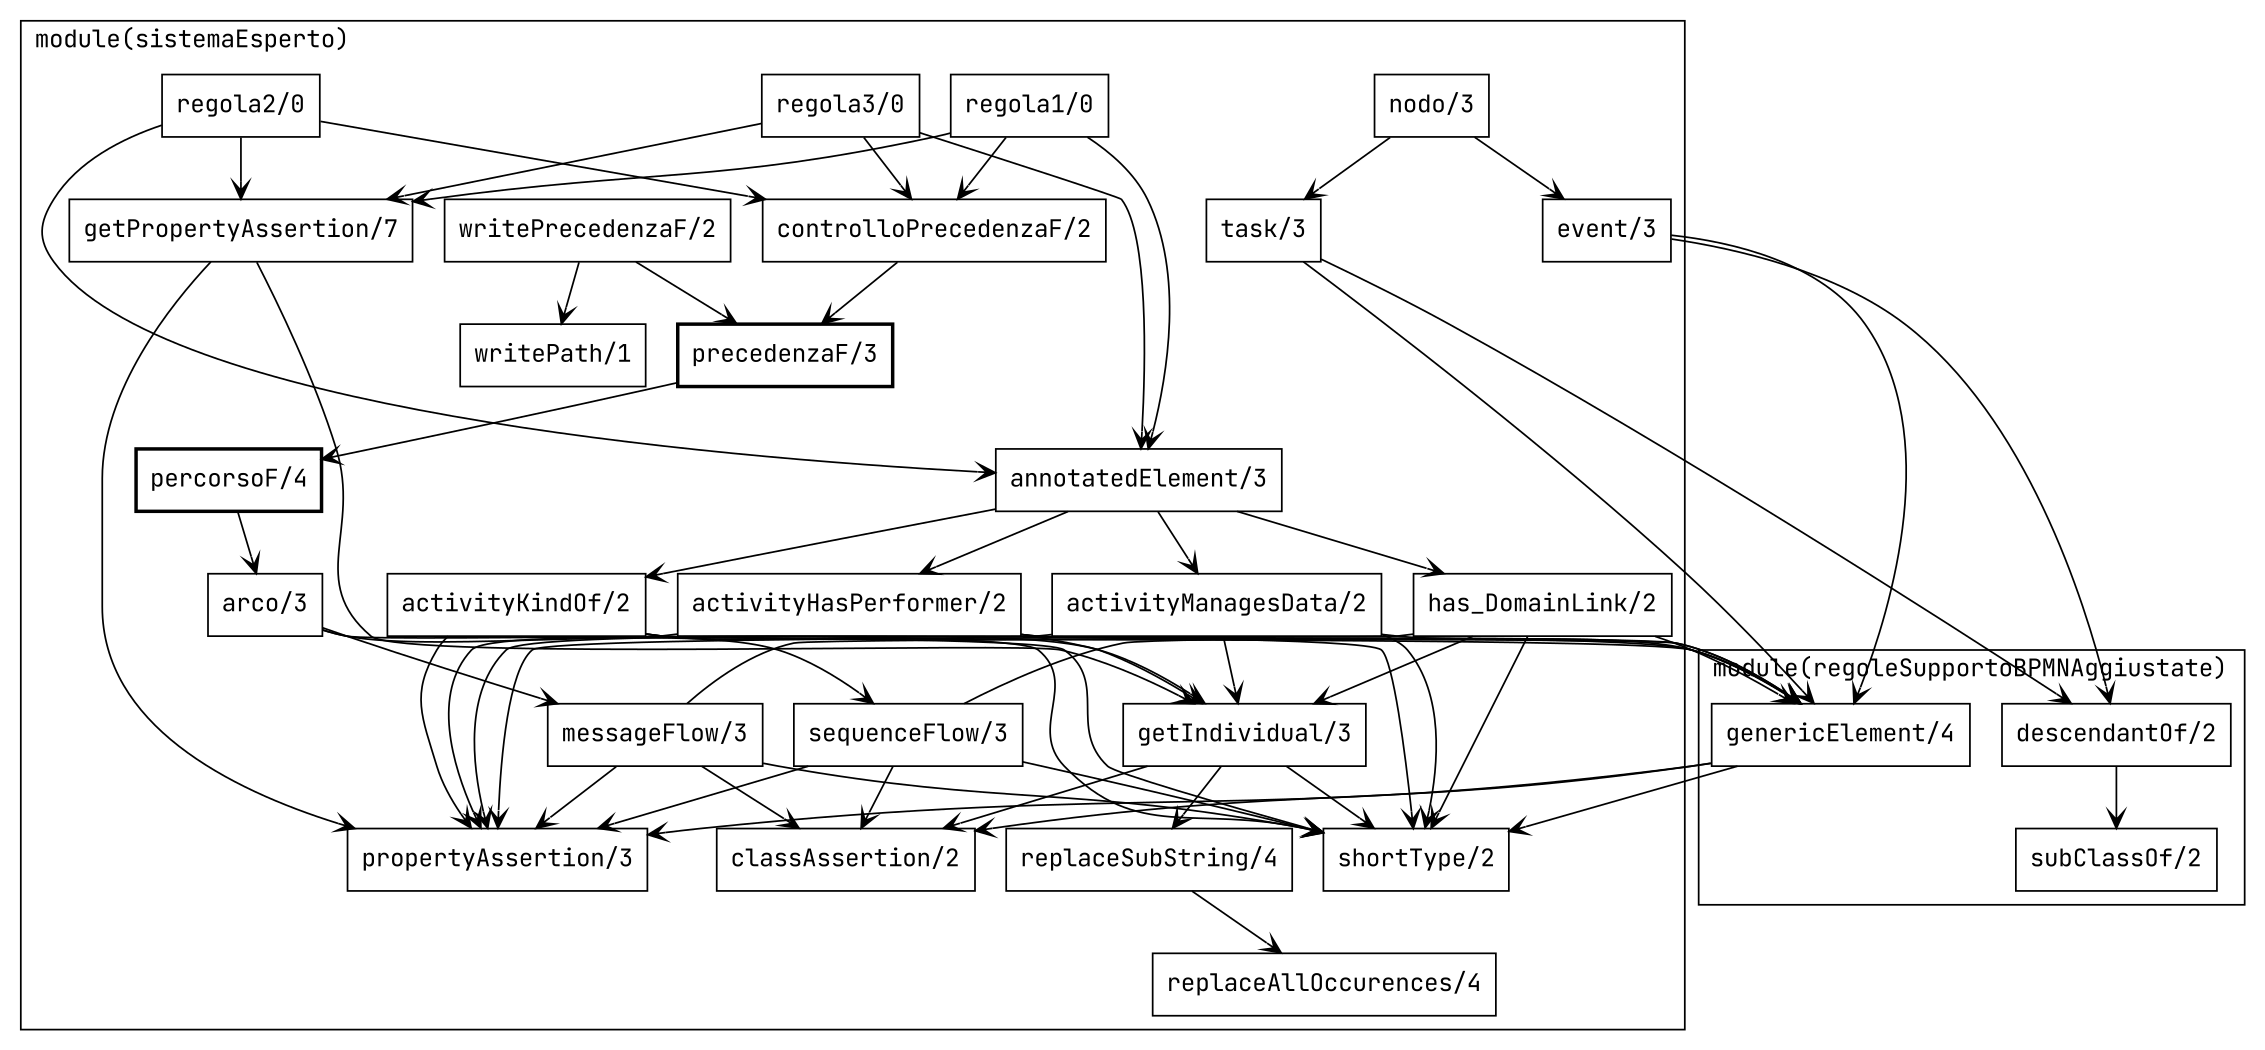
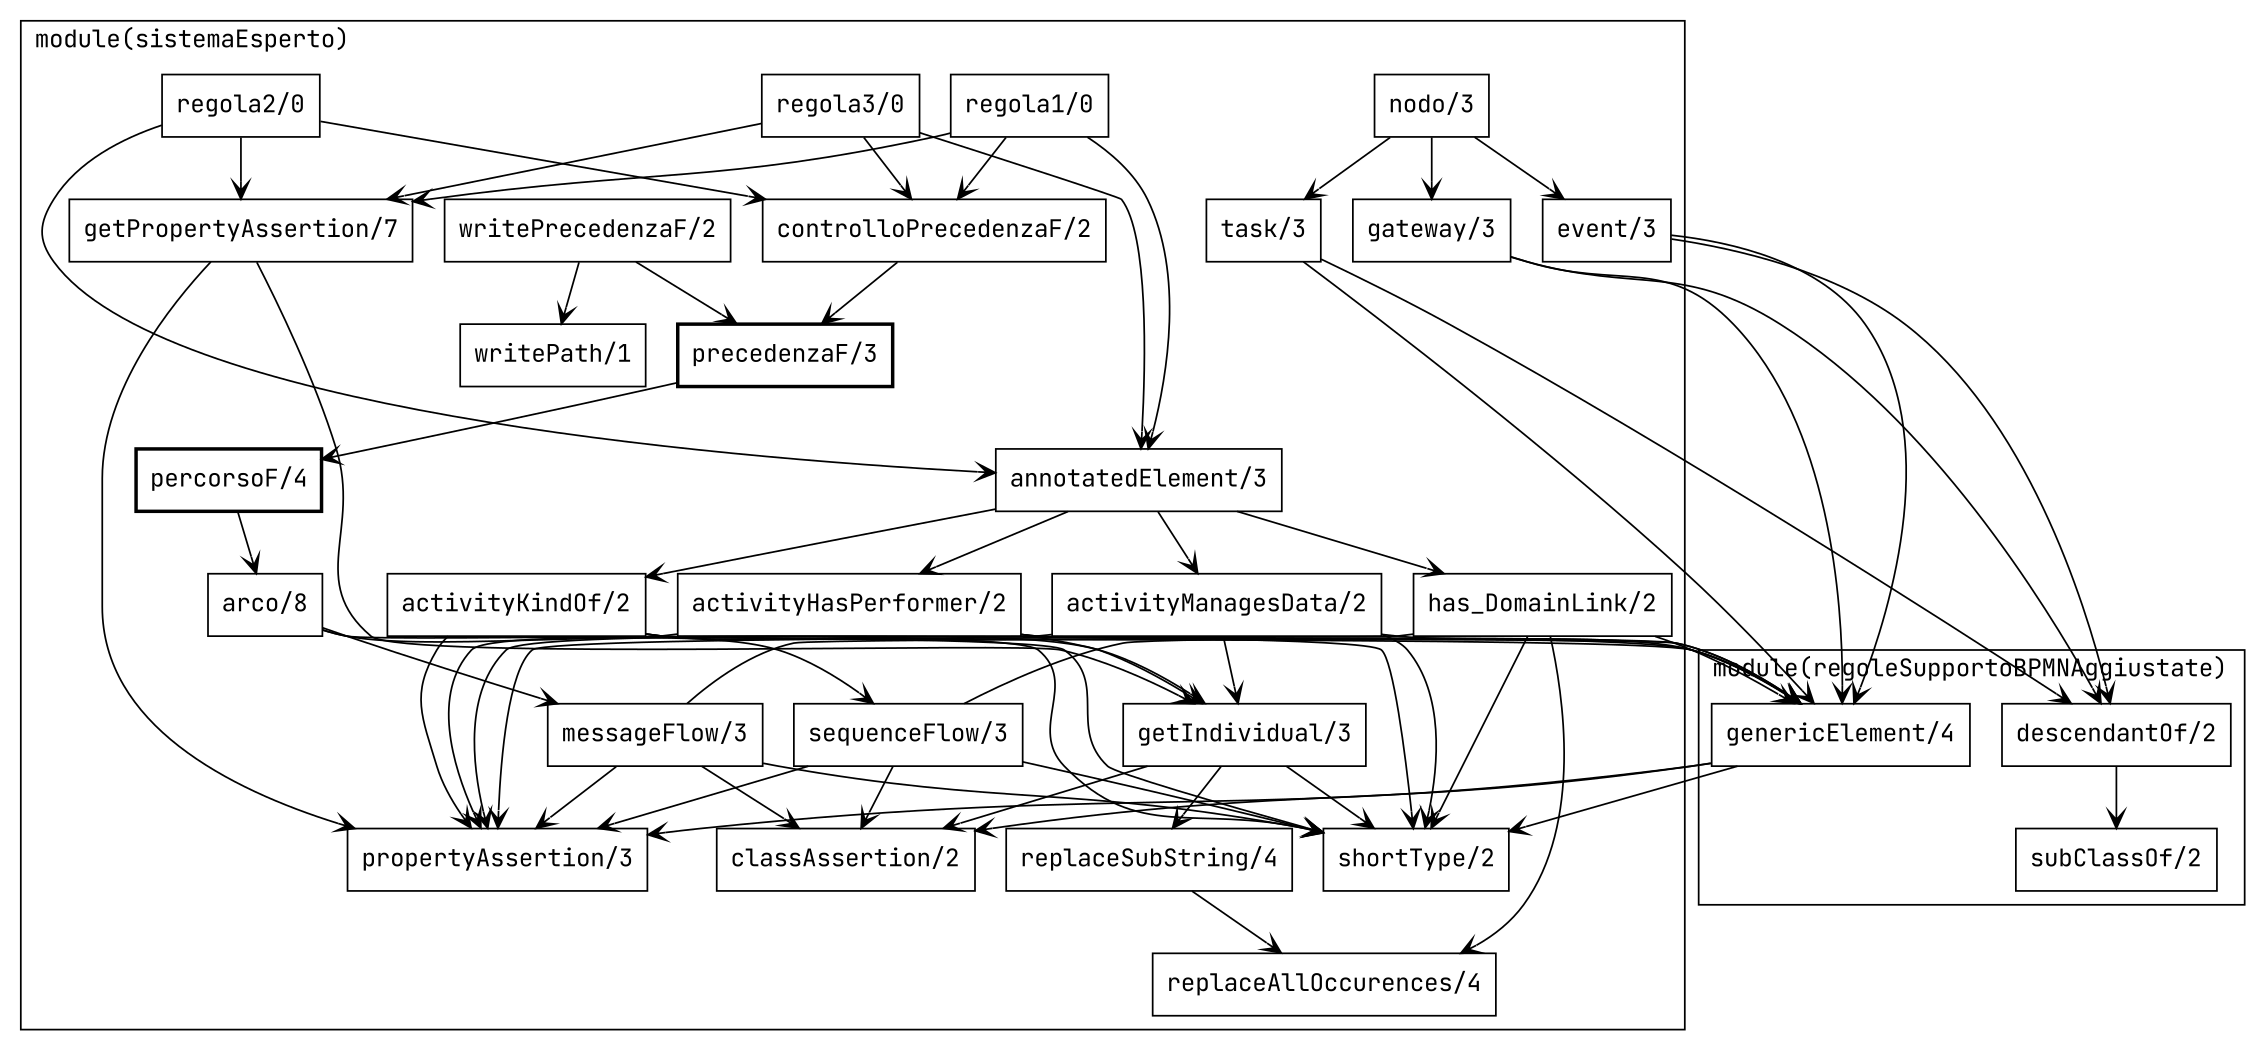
node "gateway/3": added
node "arco/3": label "arco/3" -> "arco/8"
edge "has_DomainLink/2" -> "getIndividual/3": now "has_DomainLink/2" -> "replaceAllOccurences/4"
